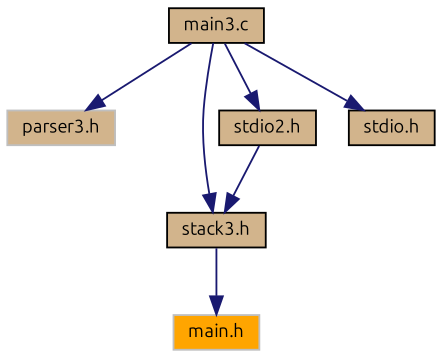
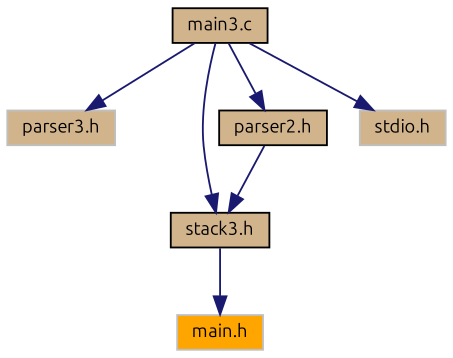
node "stdio2.h": label "stdio2.h" -> "parser2.h"
node "stdio.h": color black -> grey75
